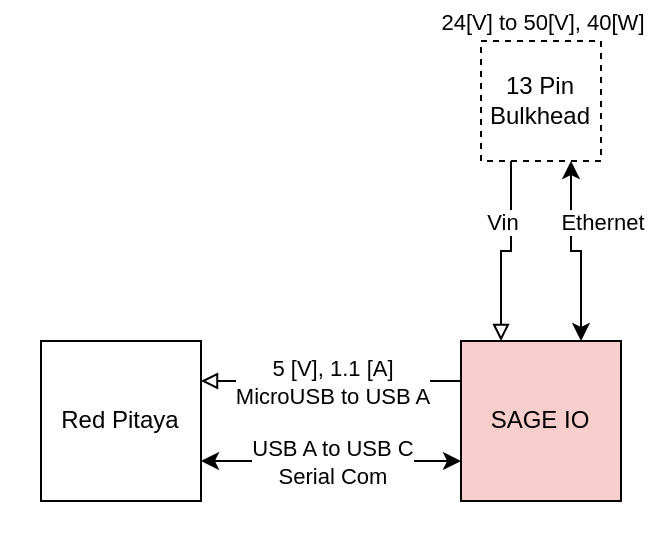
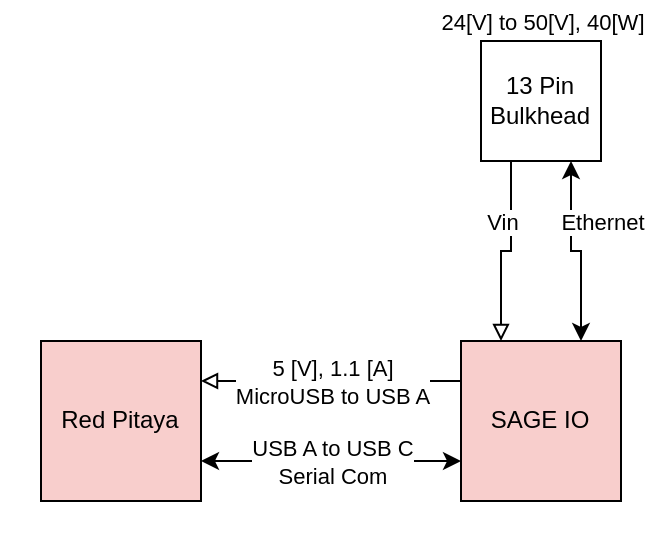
node "13 Pin Bulkhead": style dashed -> solid
node "Red Pitaya": fillcolor #ffffff -> #f8cecc
